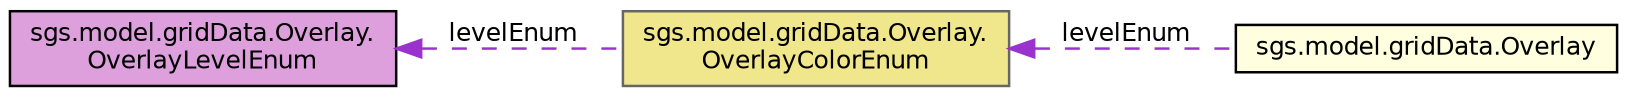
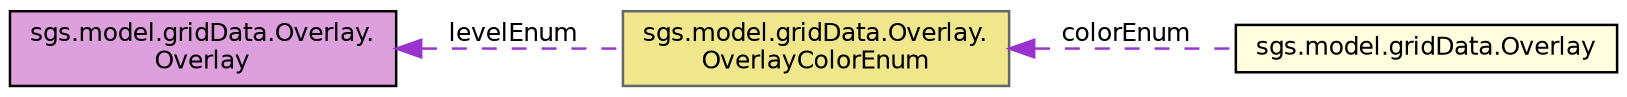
edge "sgs.model.gridData.Overlay" -> "sgs.model.gridData.Overlay. OverlayColorEnum": label " levelEnum" -> " colorEnum"
node "sgs.model.gridData.Overlay. OverlayLevelEnum": label "sgs.model.gridData.Overlay. OverlayLevelEnum" -> "sgs.model.gridData.Overlay. Overlay"
